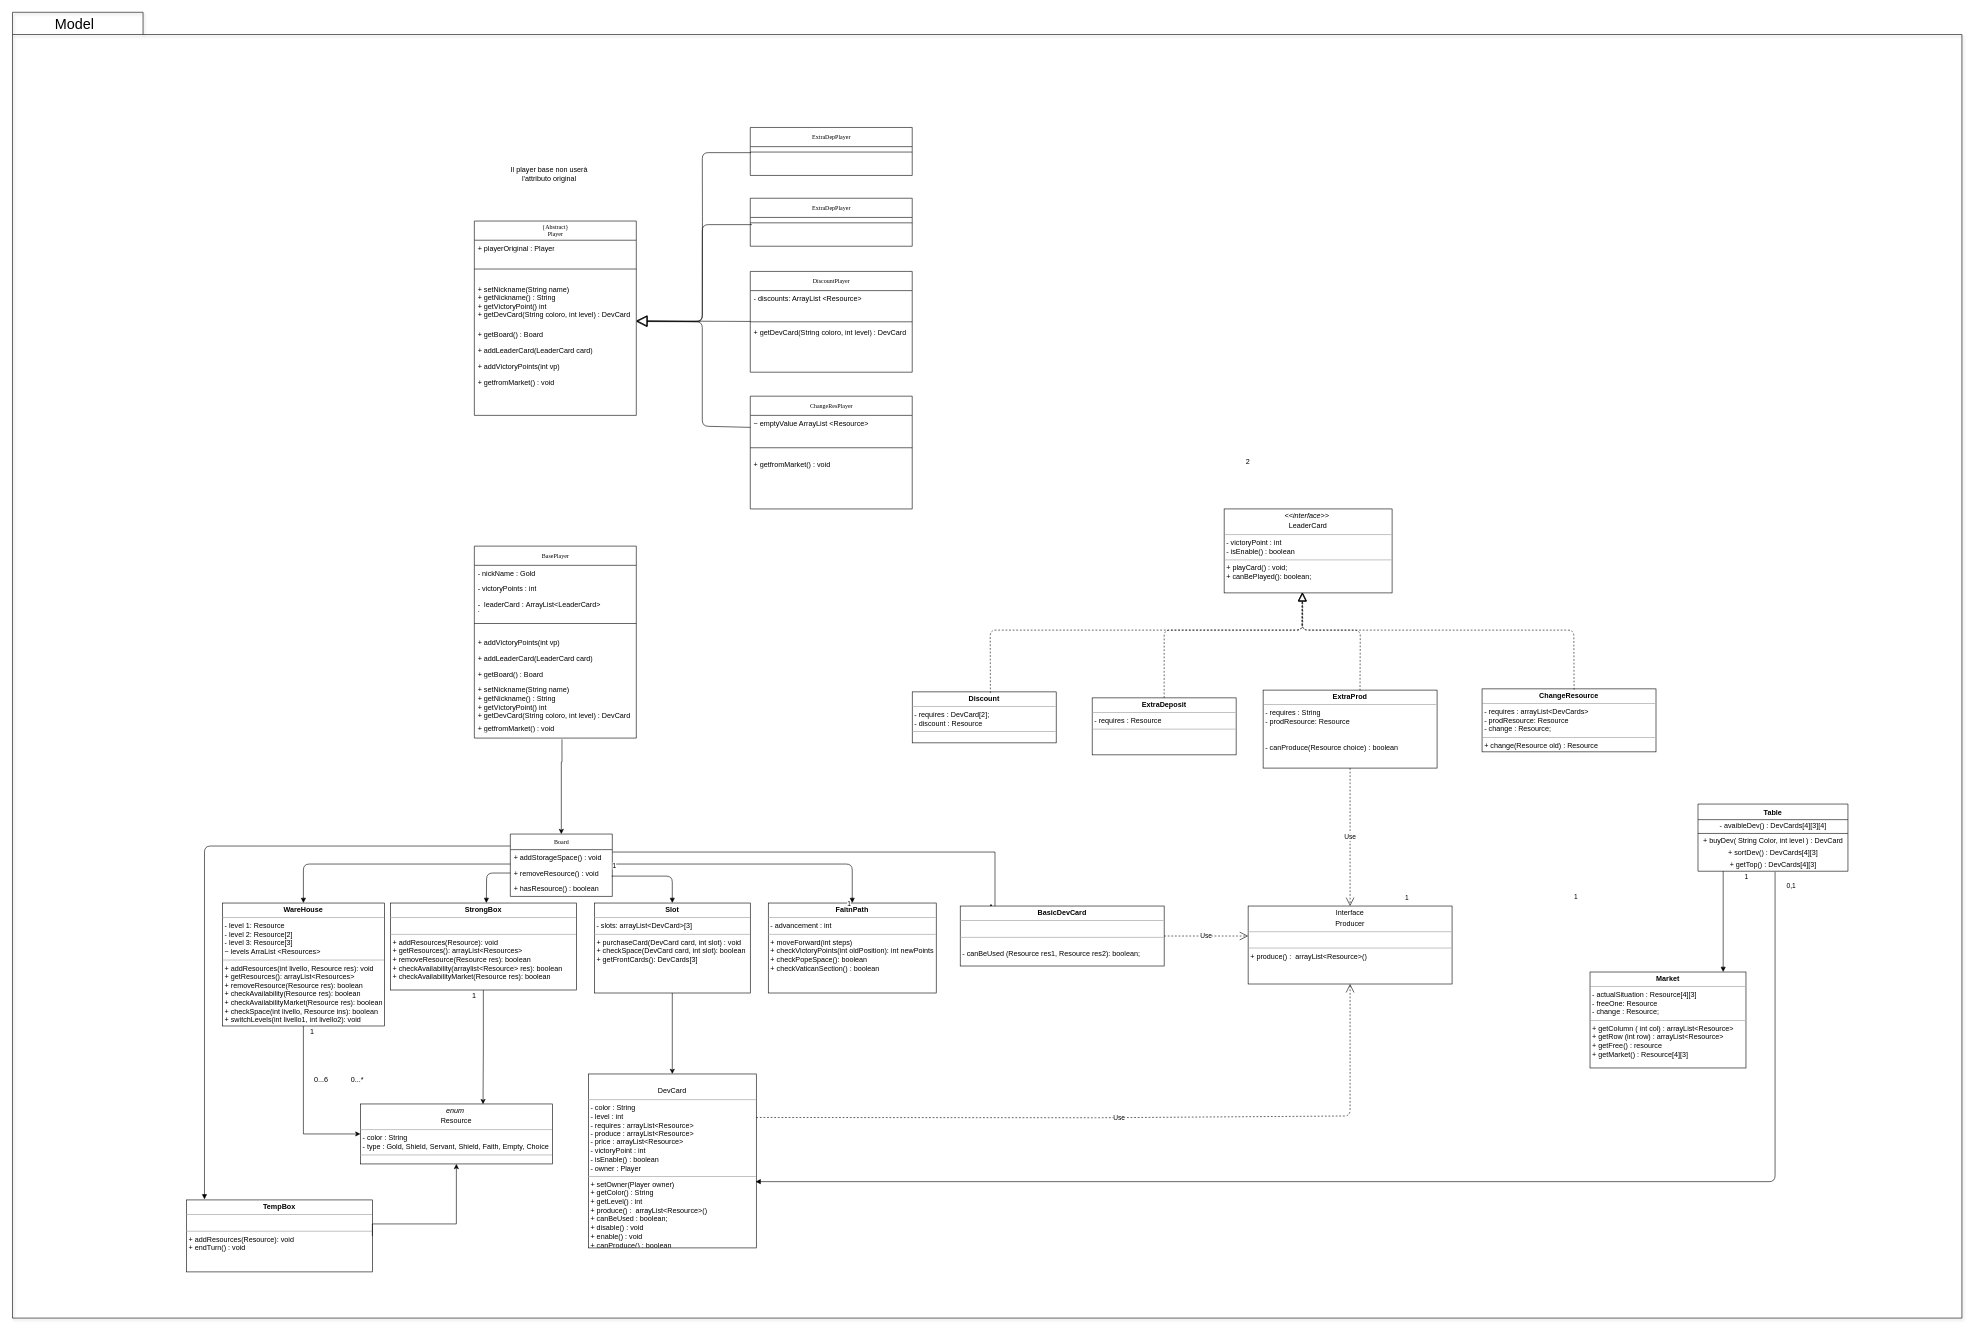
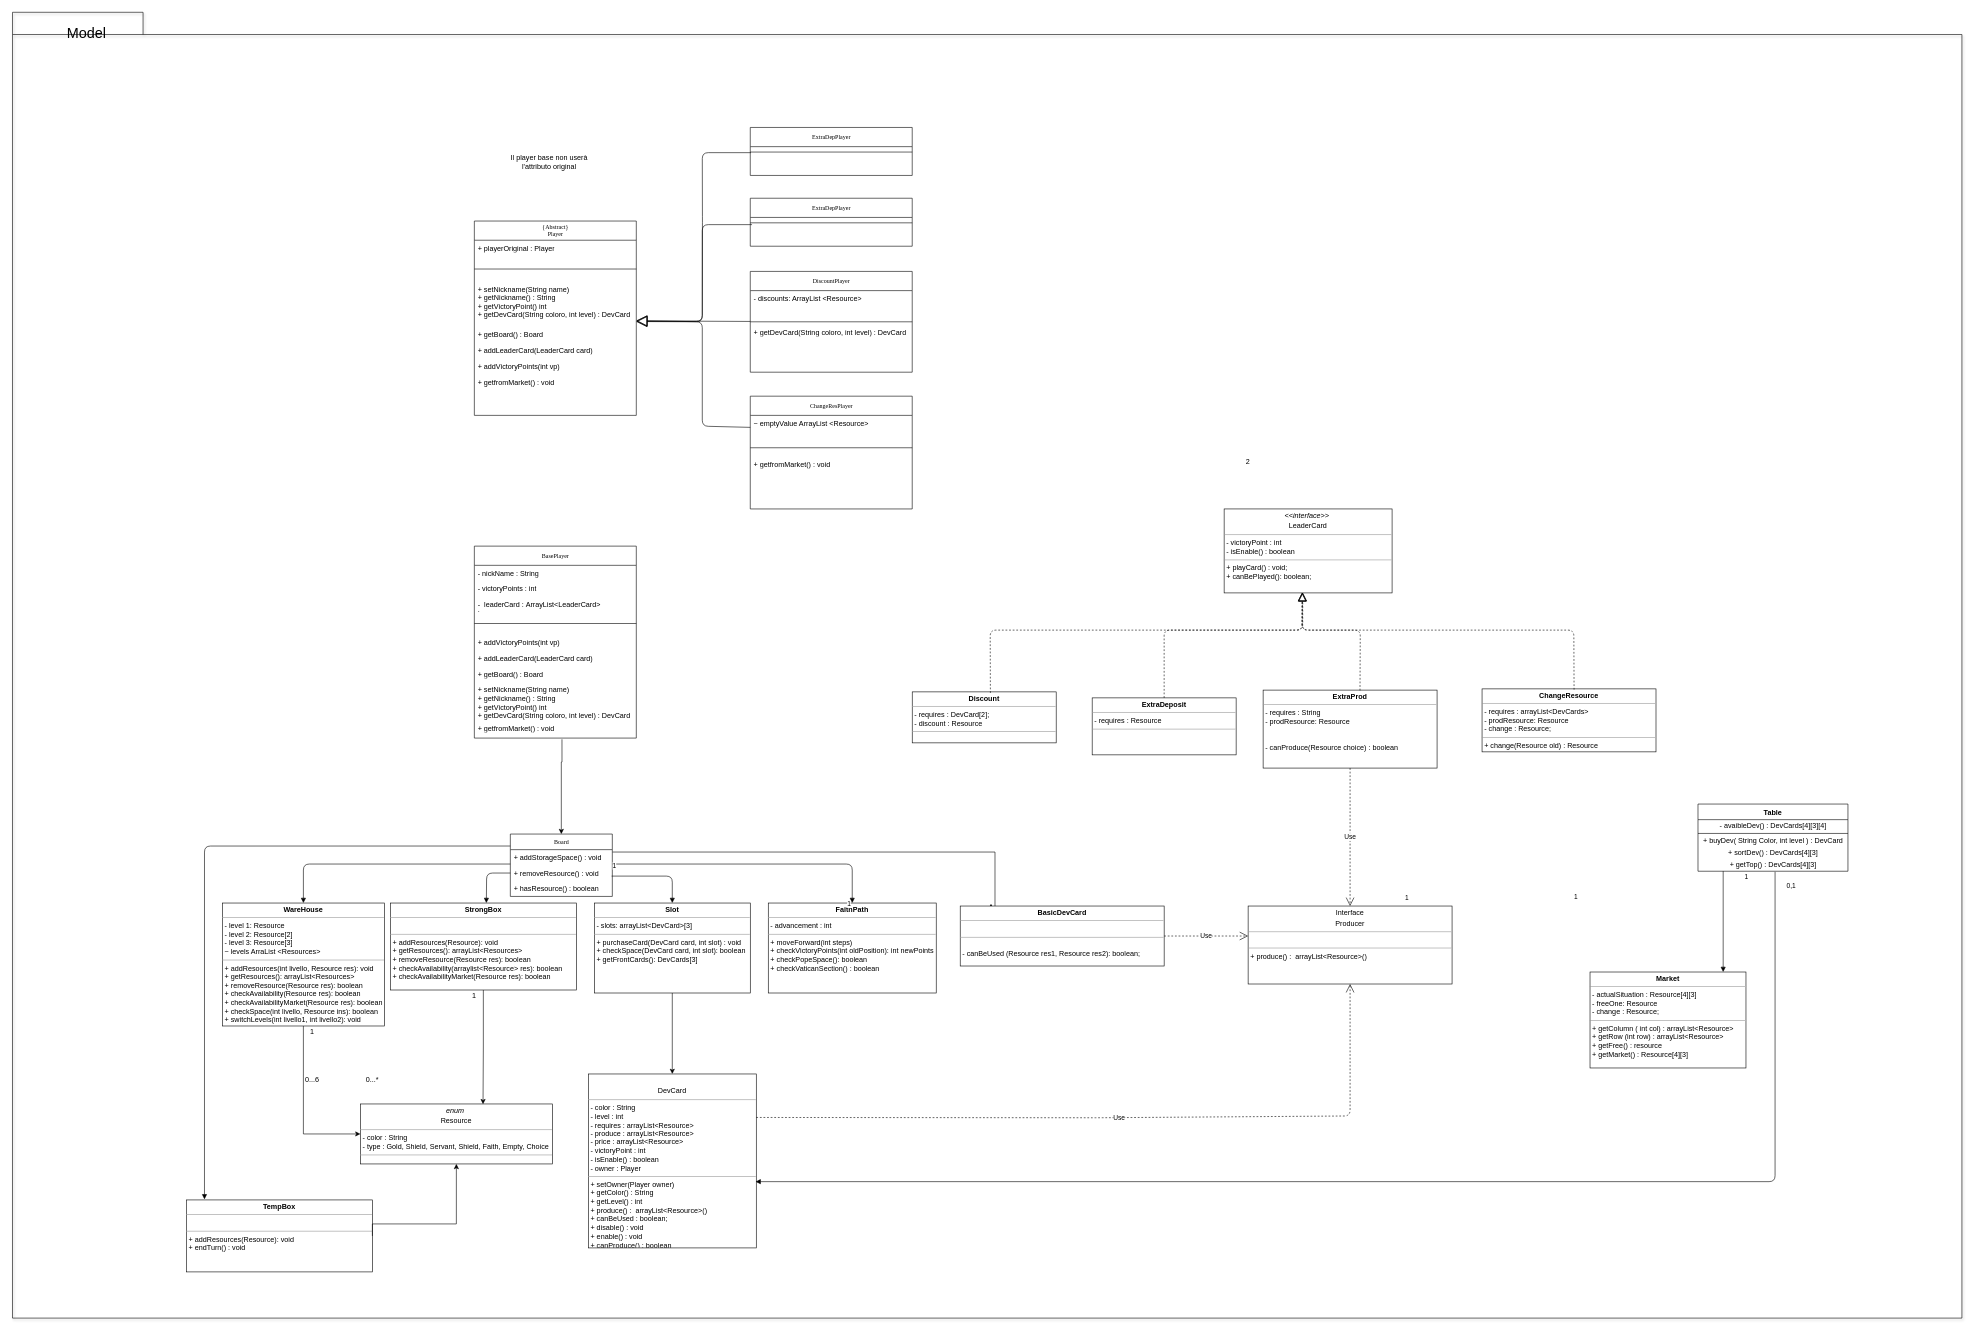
node "Model": moved (81, 23) -> (93, 32)
node "Il player base non userà l'attributo original": moved (549, 174) -> (549, 162)
node "- nickName : Gold": label "- nickName : Gold" -> "- nickName : String"
node "0...6": moved (321, 1080) -> (312, 1080)
node "0...*": moved (357, 1080) -> (372, 1080)
